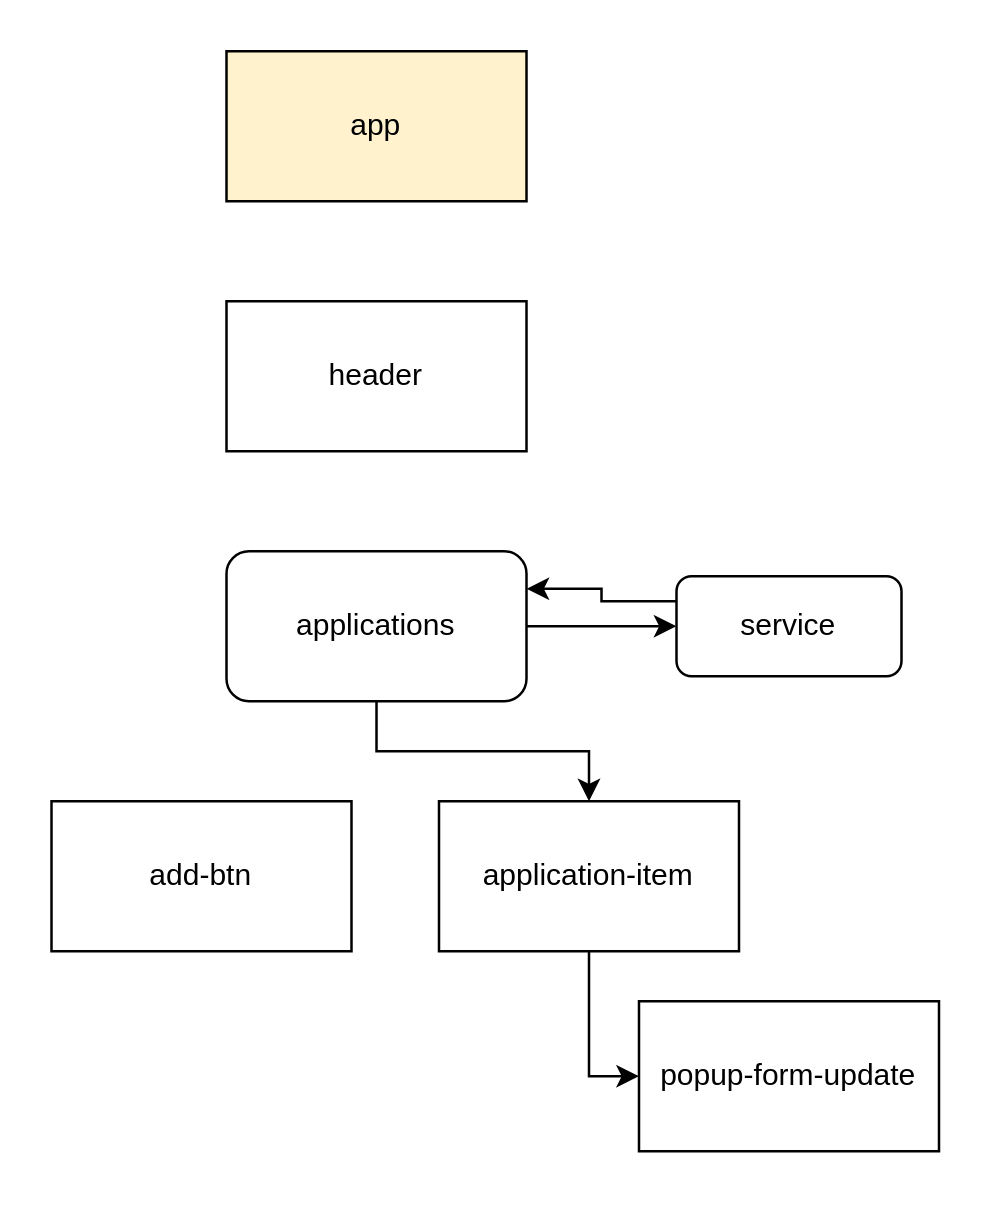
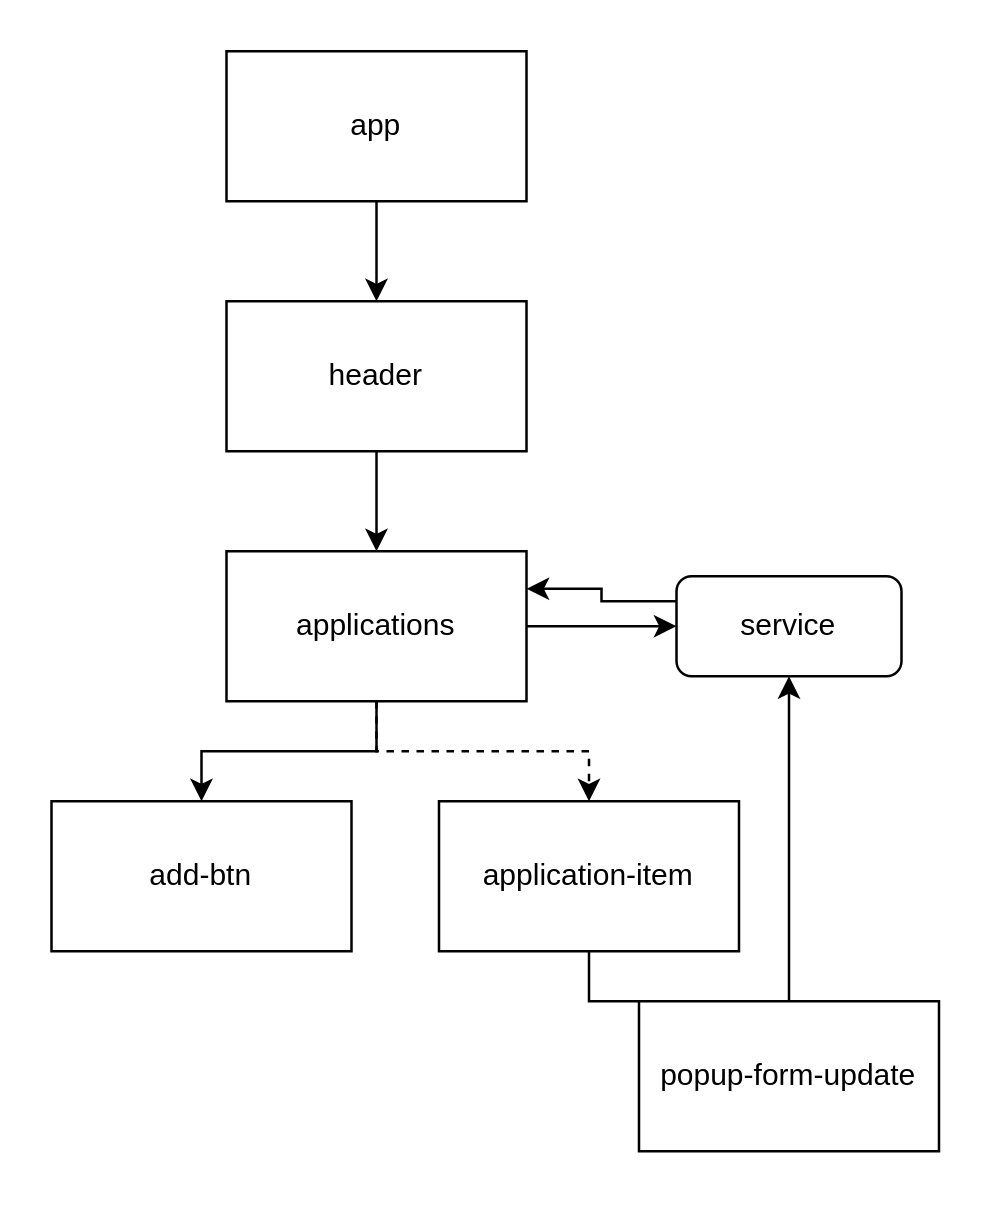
node "app": fillcolor #fff2cc -> #ffffff
edge "app" -> "header": added
edge "header" -> "applications": added
node "applications": shape rounded rectangle -> rectangle
edge "applications" -> "add-btn": added
edge "applications" -> "application-item": style solid -> dashed
edge "application-item" -> "popup-form-update": now "application-item" -> "service"
